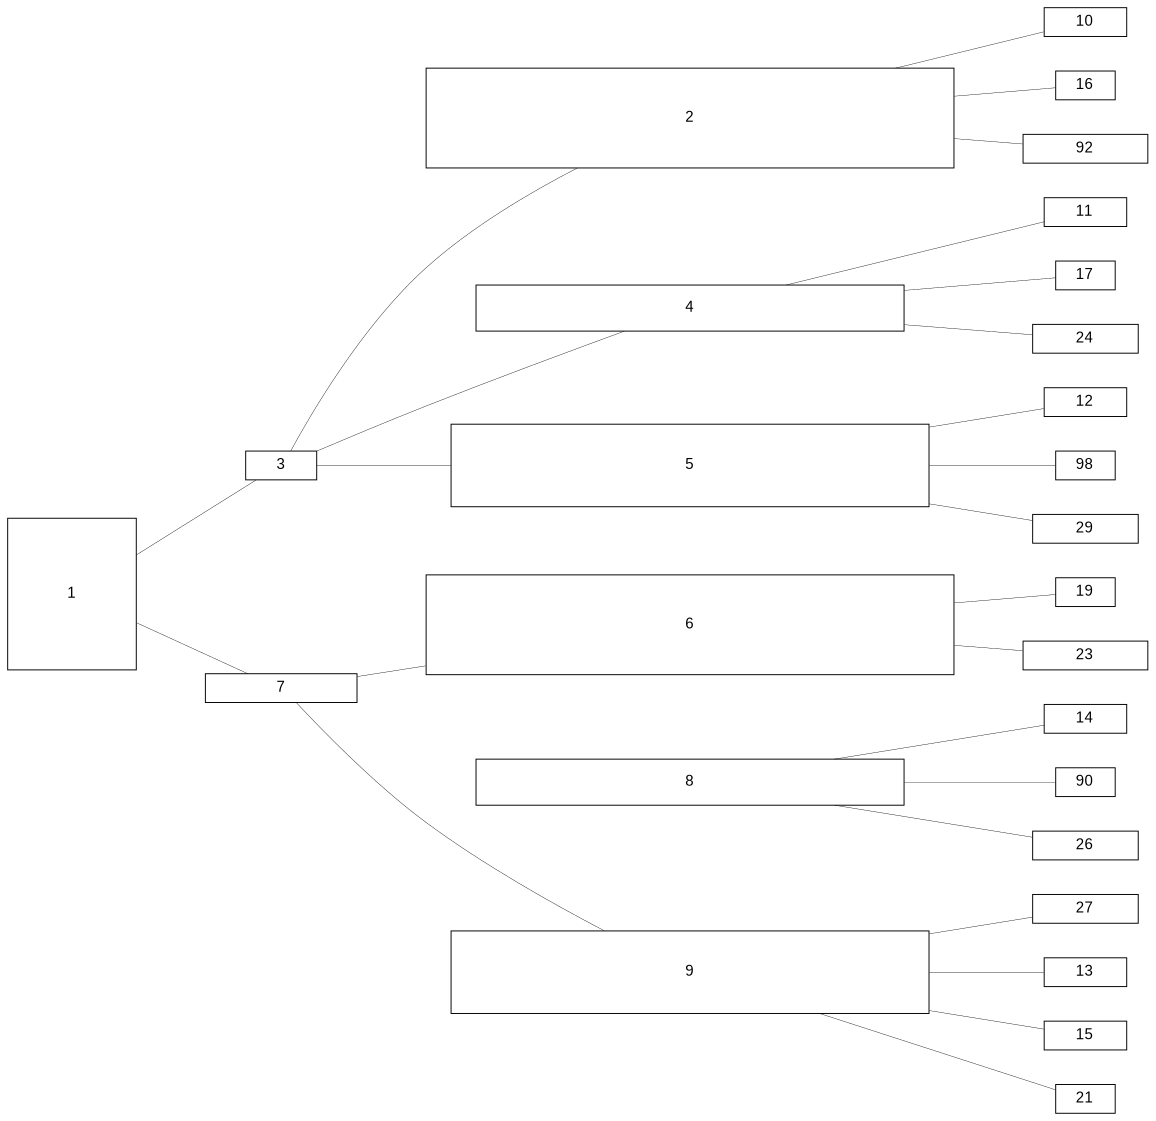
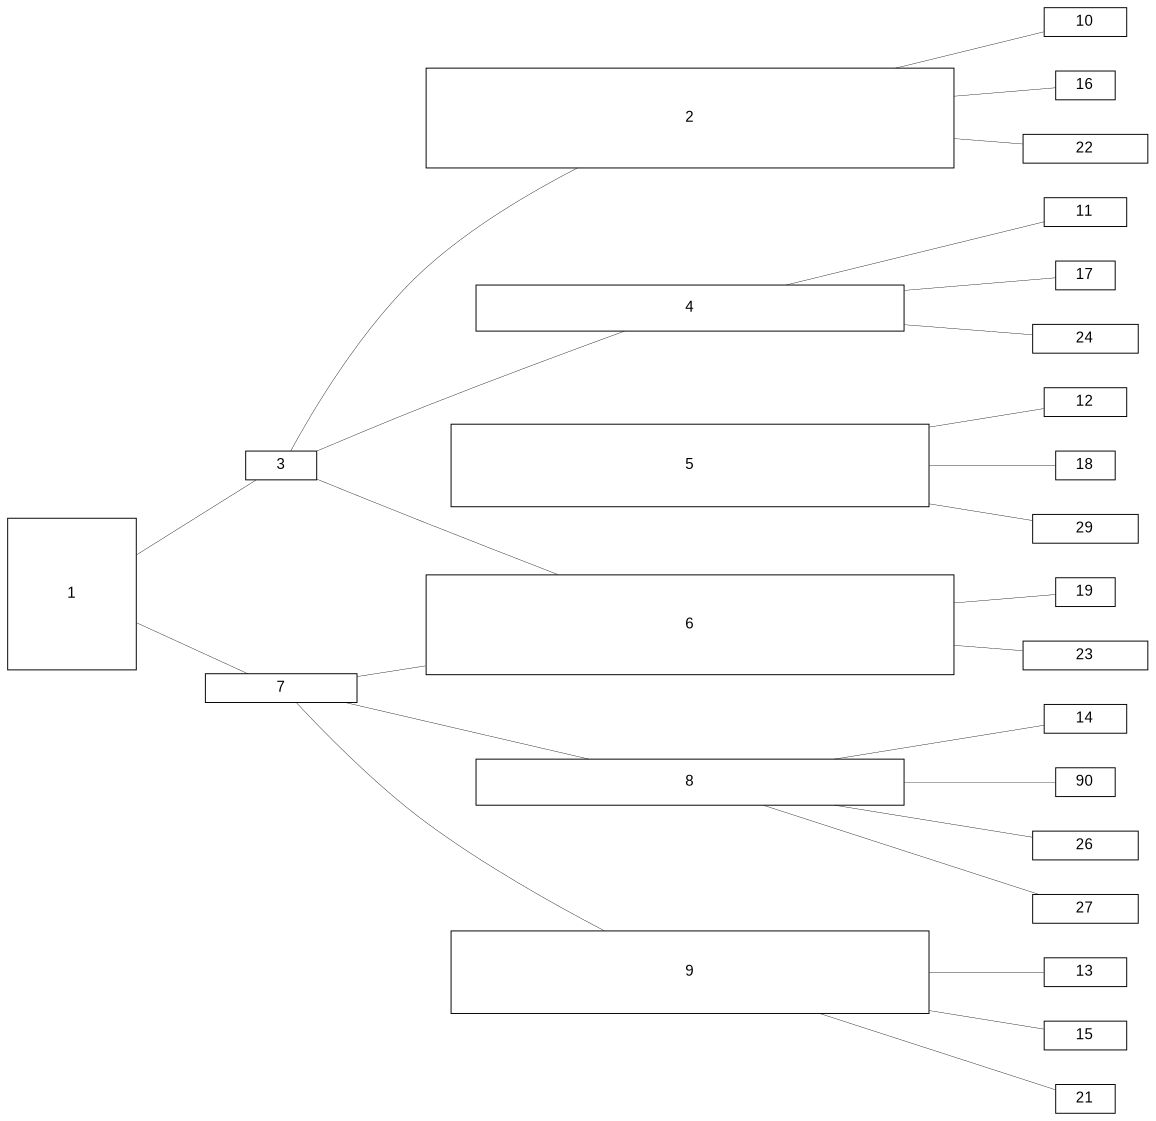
node "92": label "92" -> "22"
edge "3" -- "5": now "3" -- "6"
node "98": label "98" -> "18"
edge "7" -- "8": added
edge "27" -- "9": now "27" -- "8"
